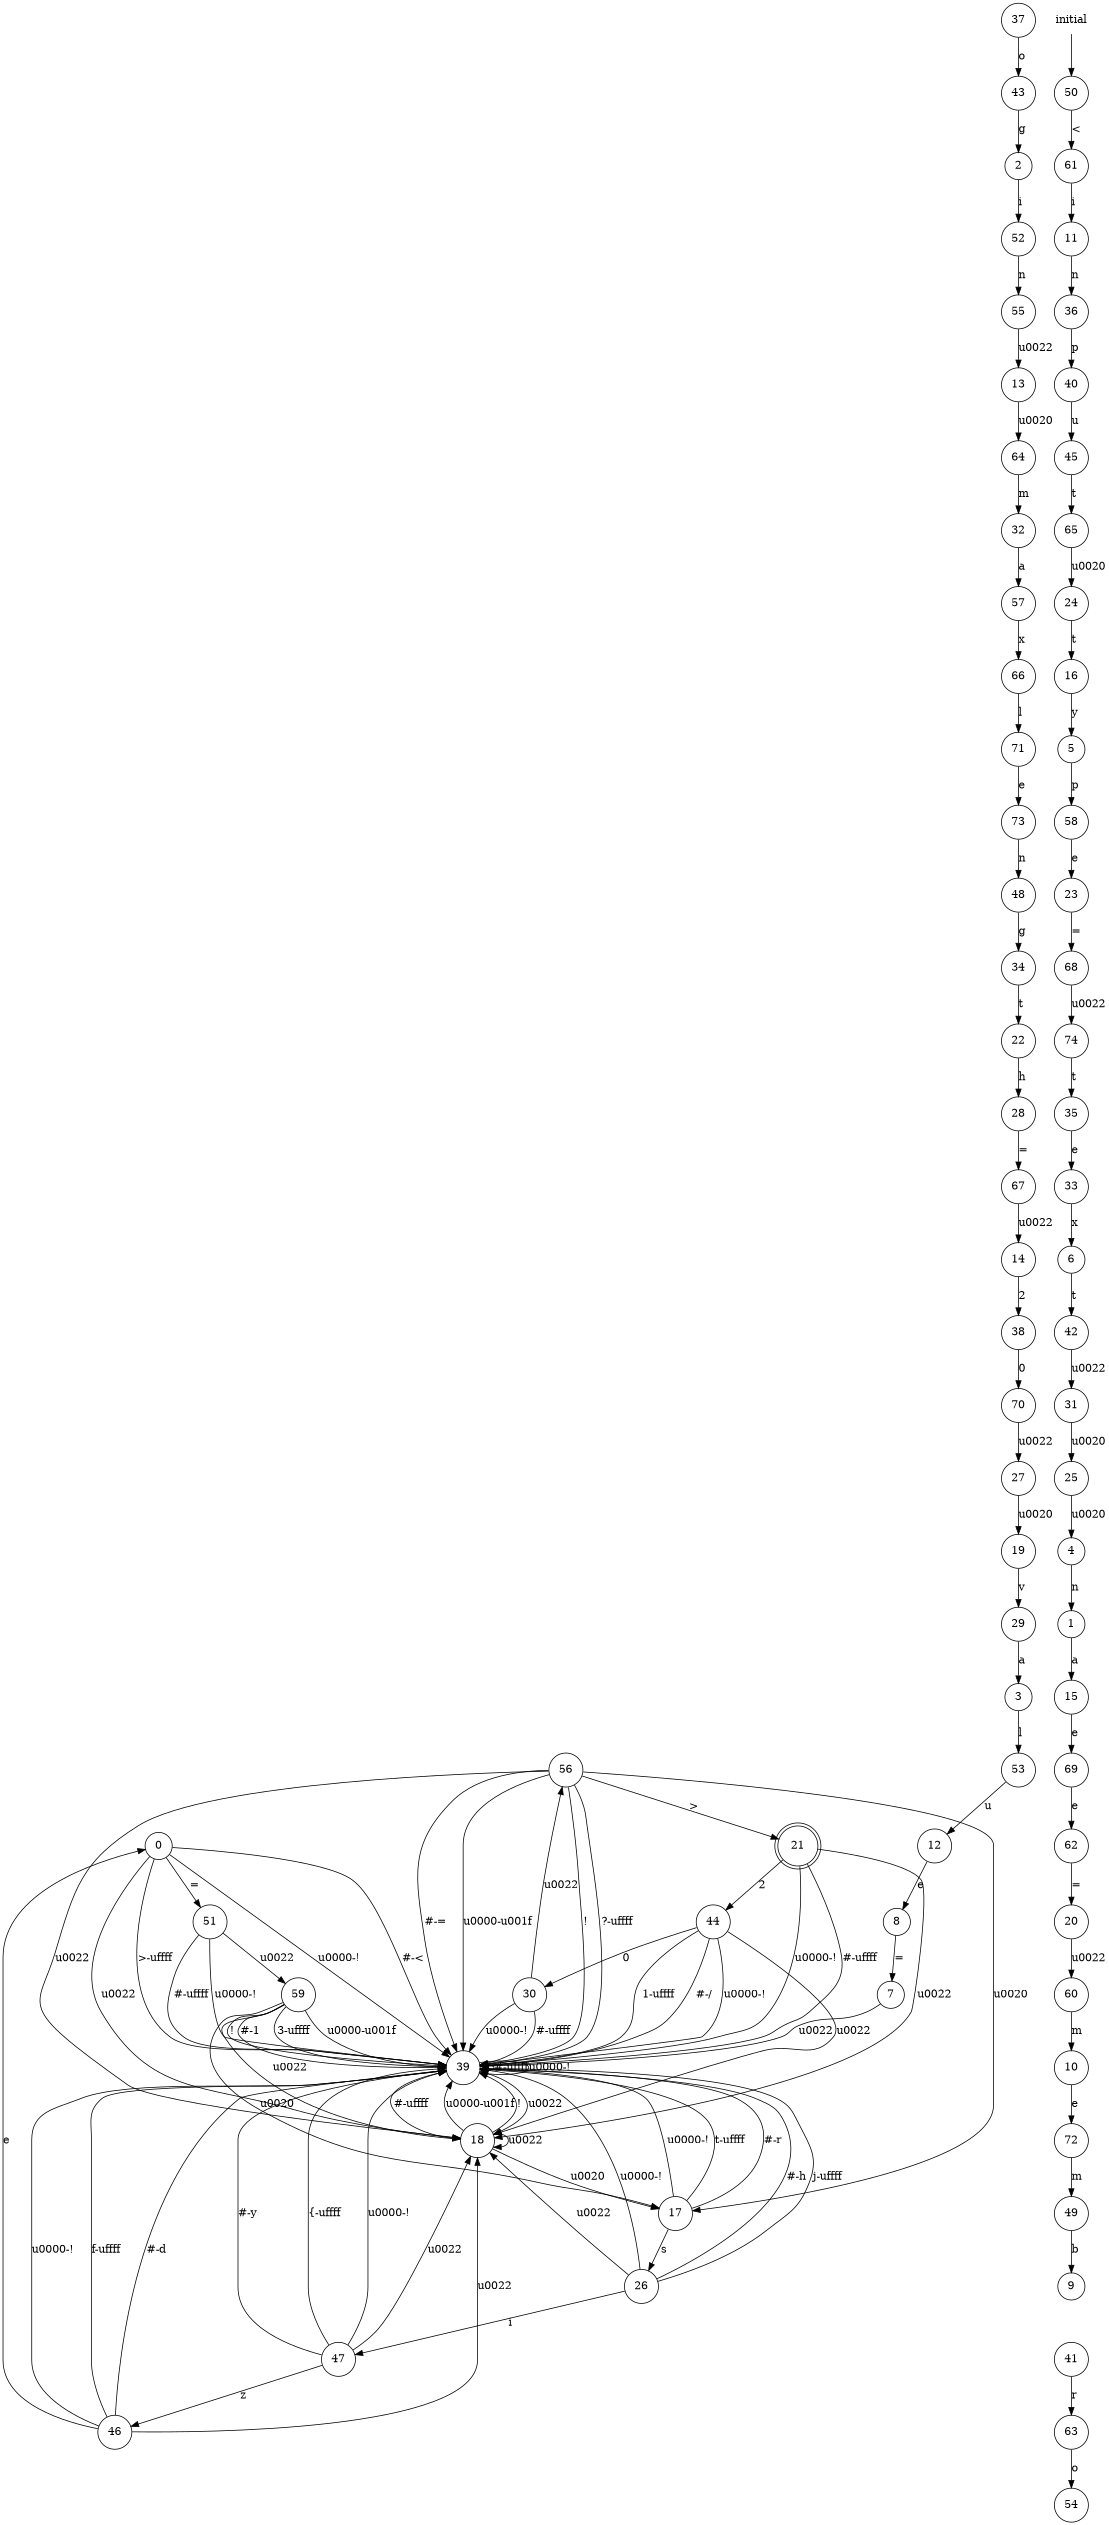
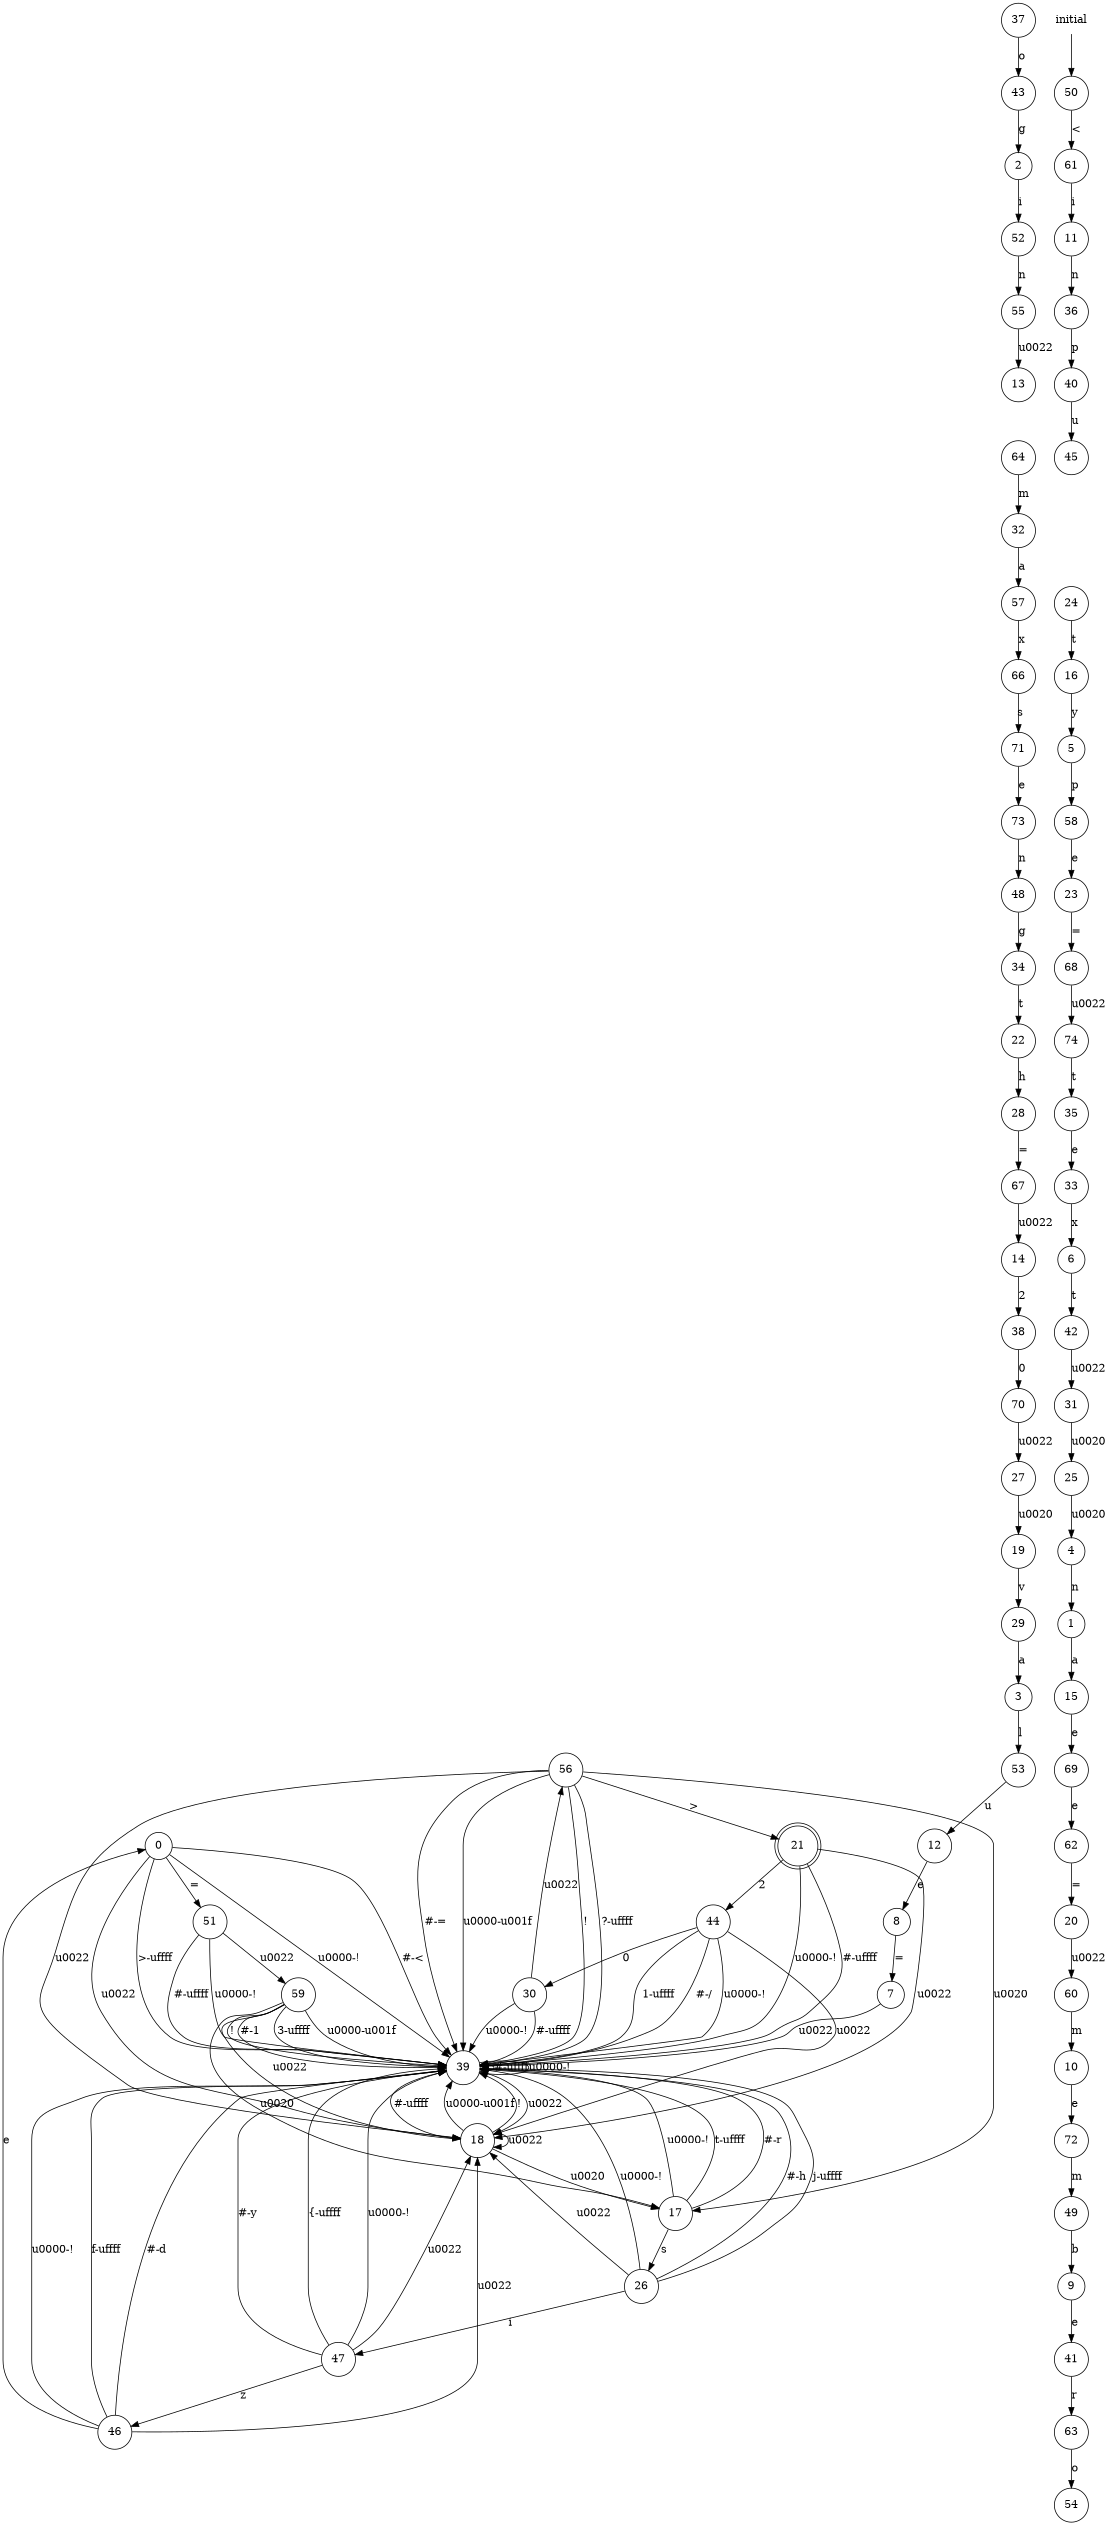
edge "13" -> "64": removed, label "u0020"
node "65": removed
edge "66" -> "71": label "l" -> "s"
edge "9" -> "41": added, label "e"
